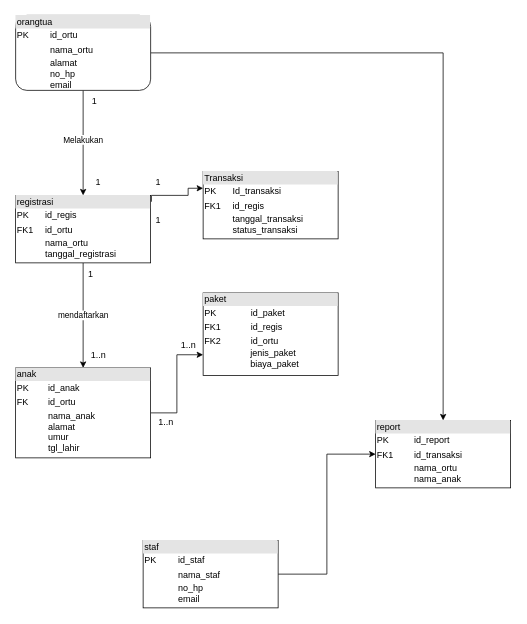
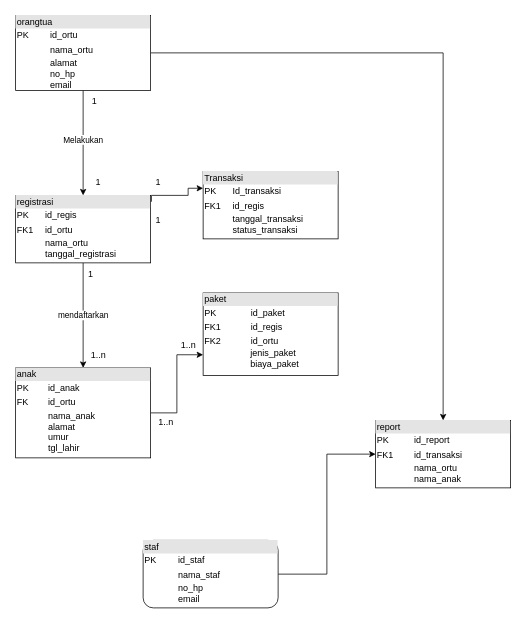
node "orangtua PK id_ortu nama_ortu alamat no_hp email": shape rounded rectangle -> rectangle
node "staf PK id_staf nama_staf no_hp email": shape rectangle -> rounded rectangle
